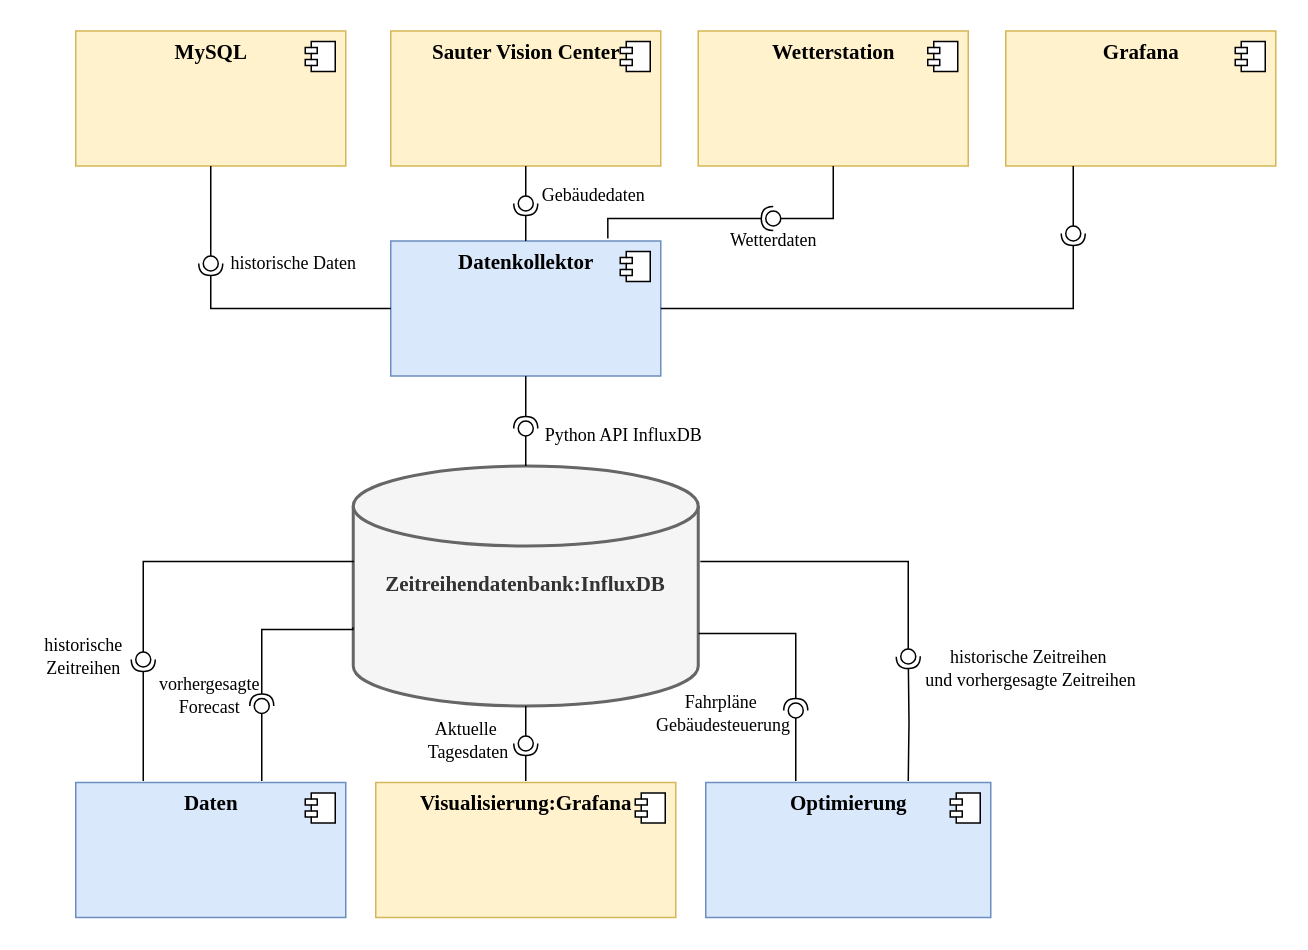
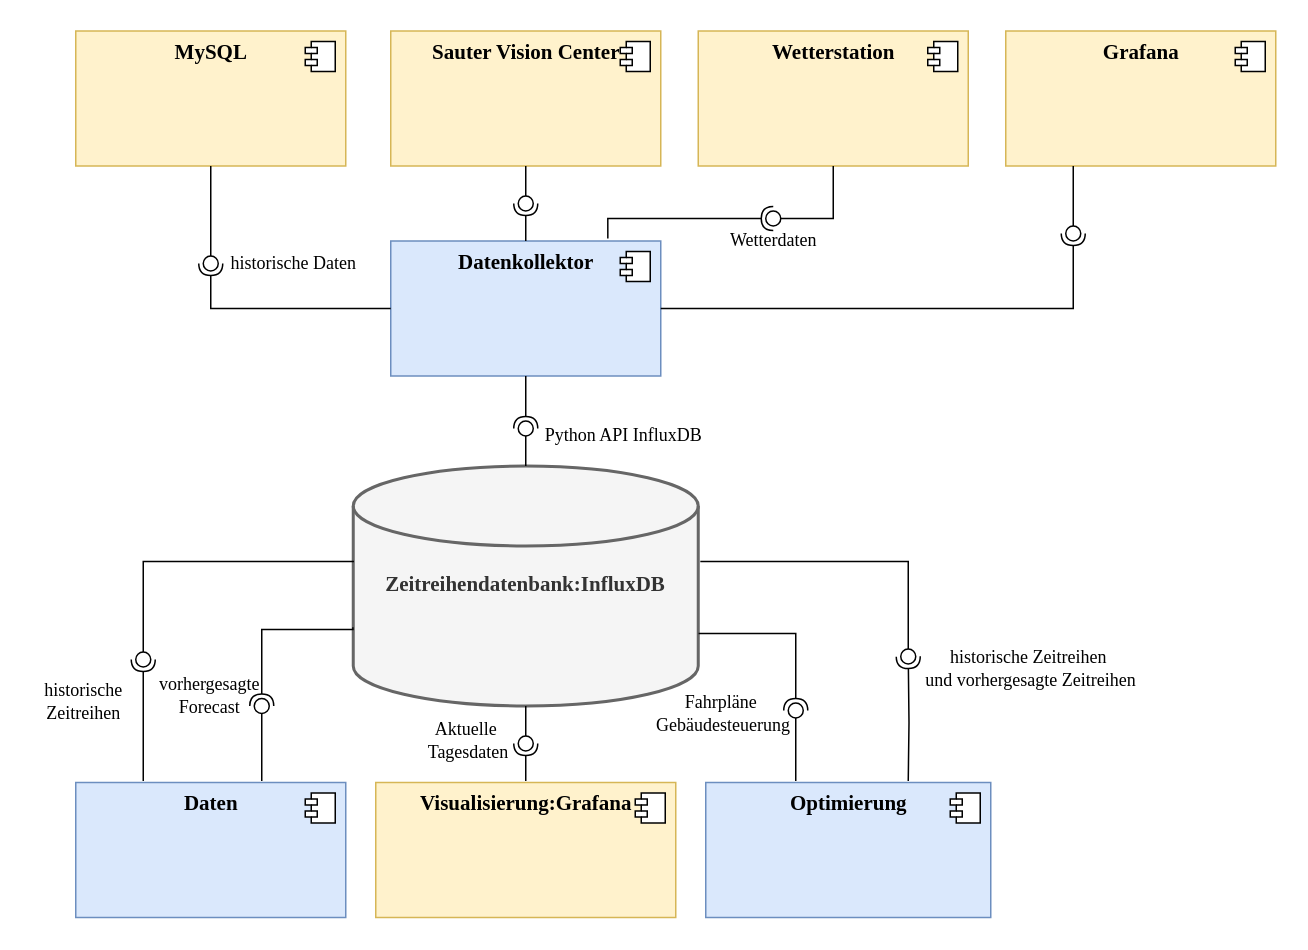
node "Gebäudedaten": removed
node "historische Zeitreihen": moved (83, 656) -> (83, 701)
